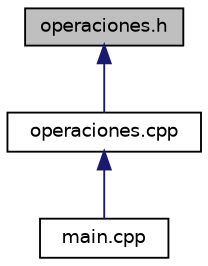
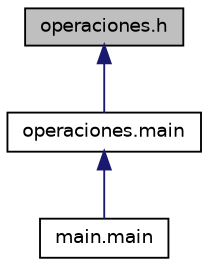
node "operaciones.cpp": label "operaciones.cpp" -> "operaciones.main"
node "main.cpp": label "main.cpp" -> "main.main"
